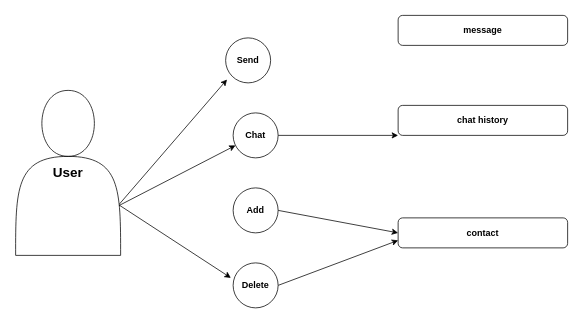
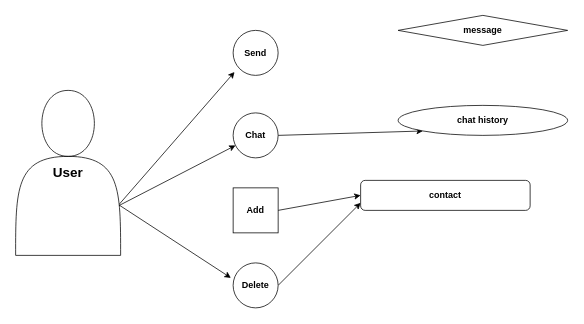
node "message": shape rounded rectangle -> diamond
node "Send": moved (248, 60) -> (255, 53)
node "chat history": shape rounded rectangle -> ellipse
node "Add": shape ellipse -> rectangle
node "contact": moved (483, 233) -> (445, 195)
